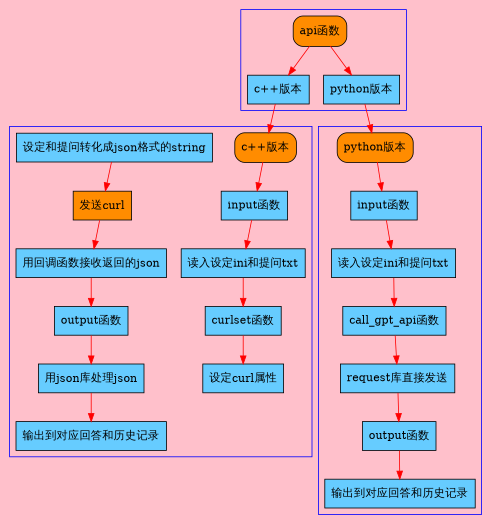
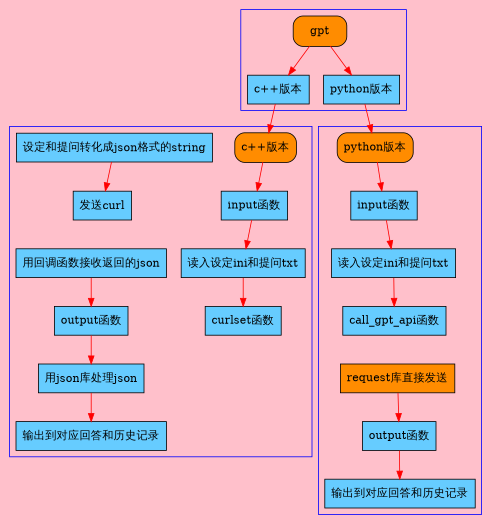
node "api函数": label "api函数" -> "gpt"
node "发送curl": fillcolor #ff8c00 -> #66ccff
edge "发送curl" -> "用回调函数接收返回的json": removed
edge "call_gpt_api函数" -> "request库直接发送": removed
node "设定curl属性": removed
node "request库直接发送": fillcolor #66ccff -> #ff8c00
